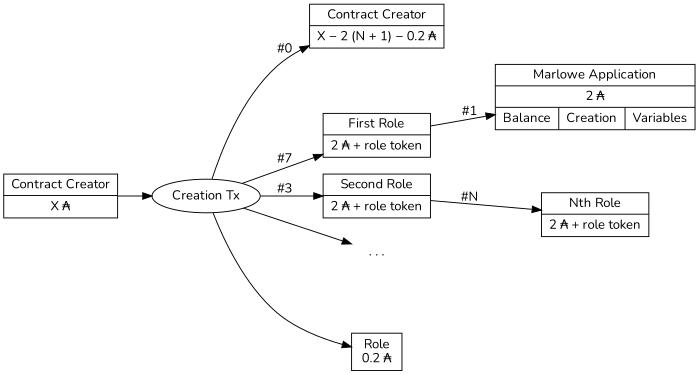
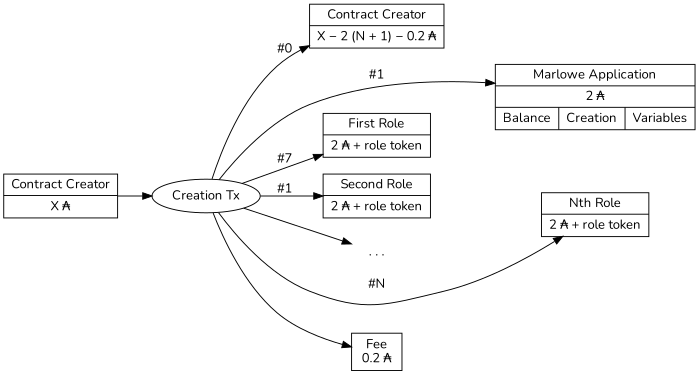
edge "First Role" -> "Marlowe Application": now "Creation Tx" -> "Marlowe Application"
edge "Creation Tx" -> "Second Role": label "#3" -> "#1"
edge "Second Role" -> "Nth Role": now "Creation Tx" -> "Nth Role"
node "Role 0.2 ₳": label "Role 0.2 ₳" -> "Fee 0.2 ₳"
